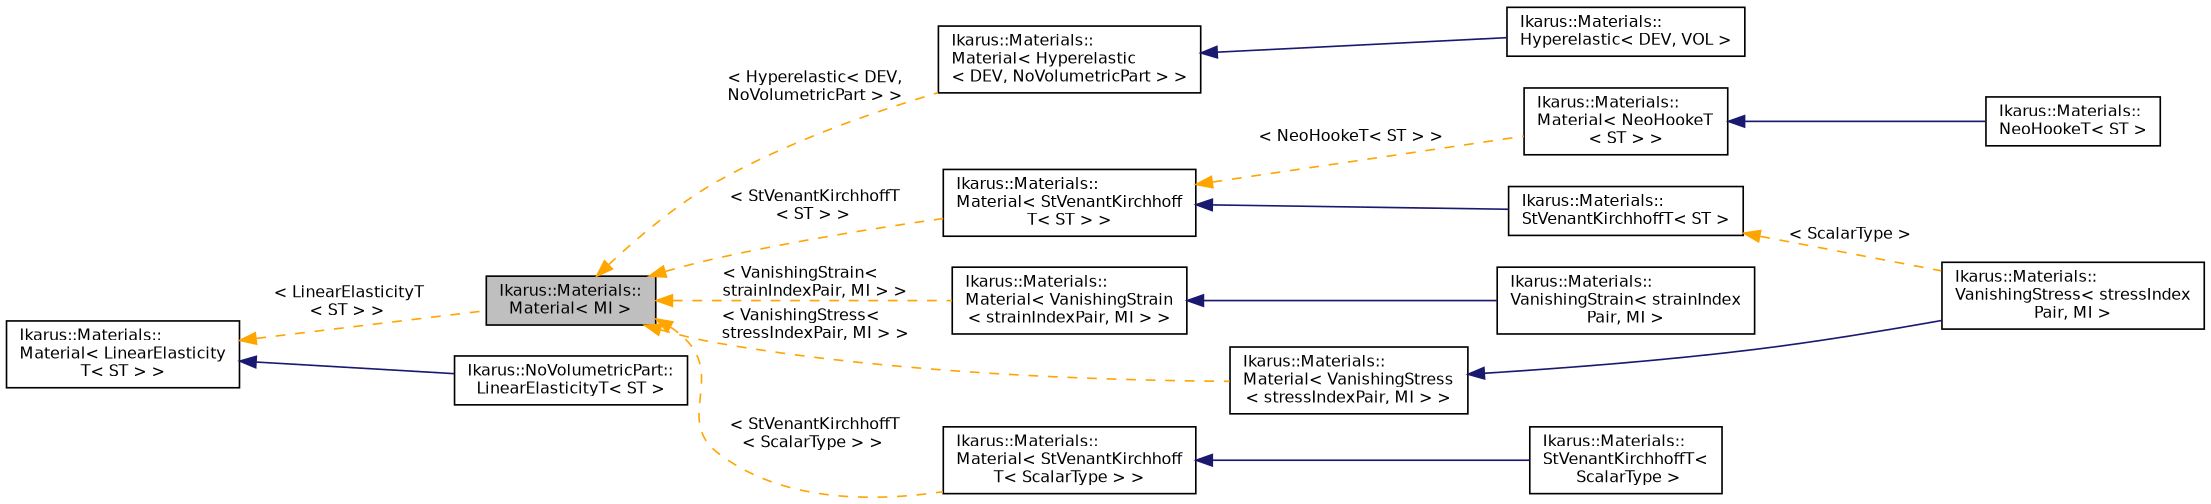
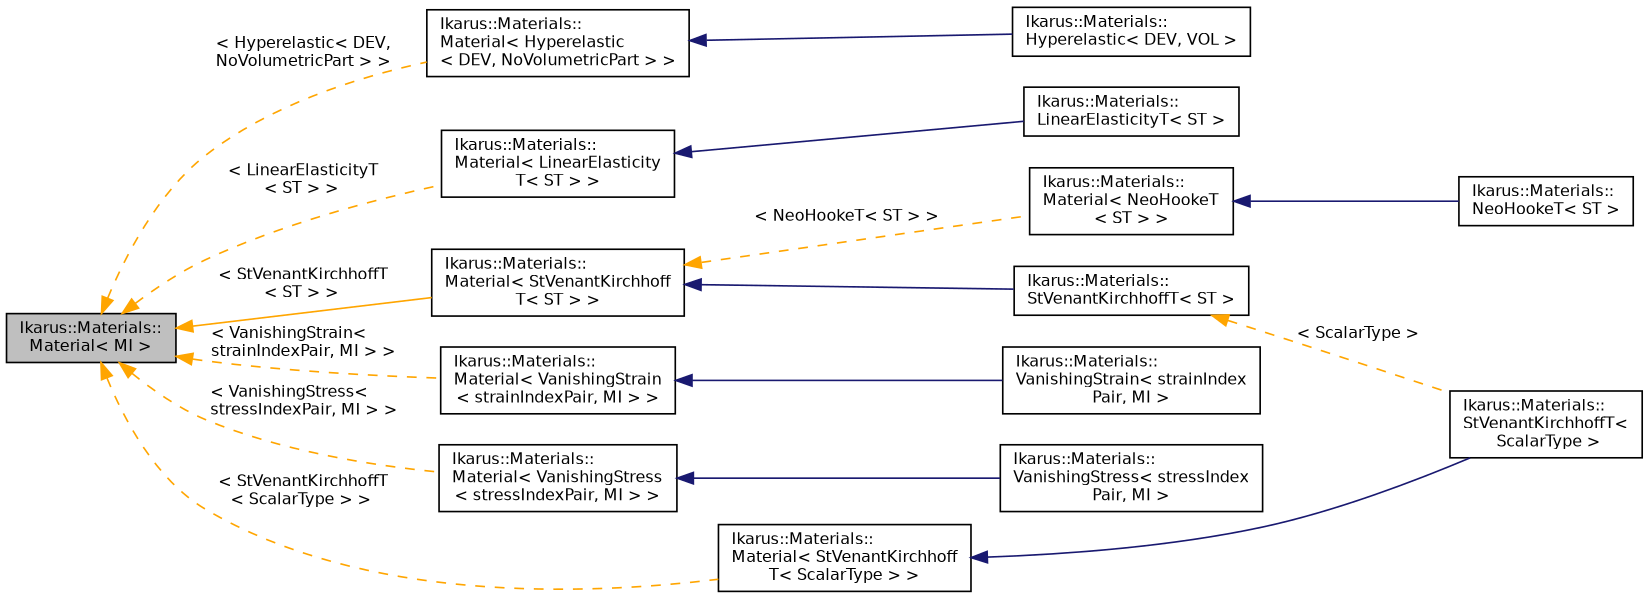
edge "Ikarus::Materials:: Material< StVenantKirchhoff T< ST > >" -> "Ikarus::Materials:: Material< MI >": style dashed -> solid
edge "Ikarus::Materials:: VanishingStress< stressIndex Pair, MI >" -> "Ikarus::Materials:: StVenantKirchhoffT< ST >": now "Ikarus::Materials:: StVenantKirchhoffT< ScalarType >" -> "Ikarus::Materials:: StVenantKirchhoffT< ST >"
edge "Ikarus::Materials:: Material< MI >" -> "Ikarus::Materials:: Material< LinearElasticity T< ST > >": reversed
node "Ikarus::NoVolumetricPart:: LinearElasticityT< ST >": label "Ikarus::NoVolumetricPart:: LinearElasticityT< ST >" -> "Ikarus::Materials:: LinearElasticityT< ST >"
